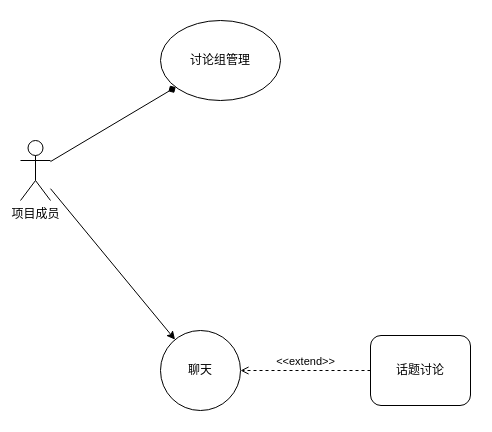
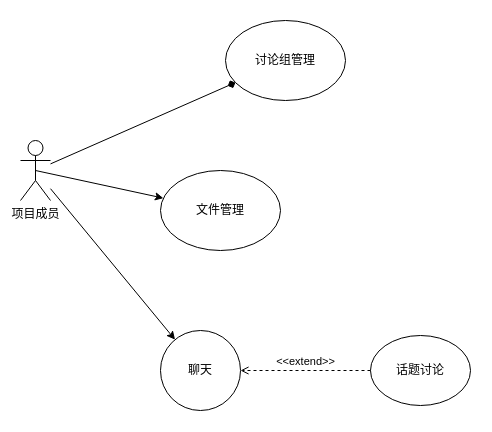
node "讨论组管理": moved (221, 61) -> (286, 61)
edge "项目成员" -> "文件管理": added
node "文件管理": added
node "话题讨论": shape rounded rectangle -> ellipse
